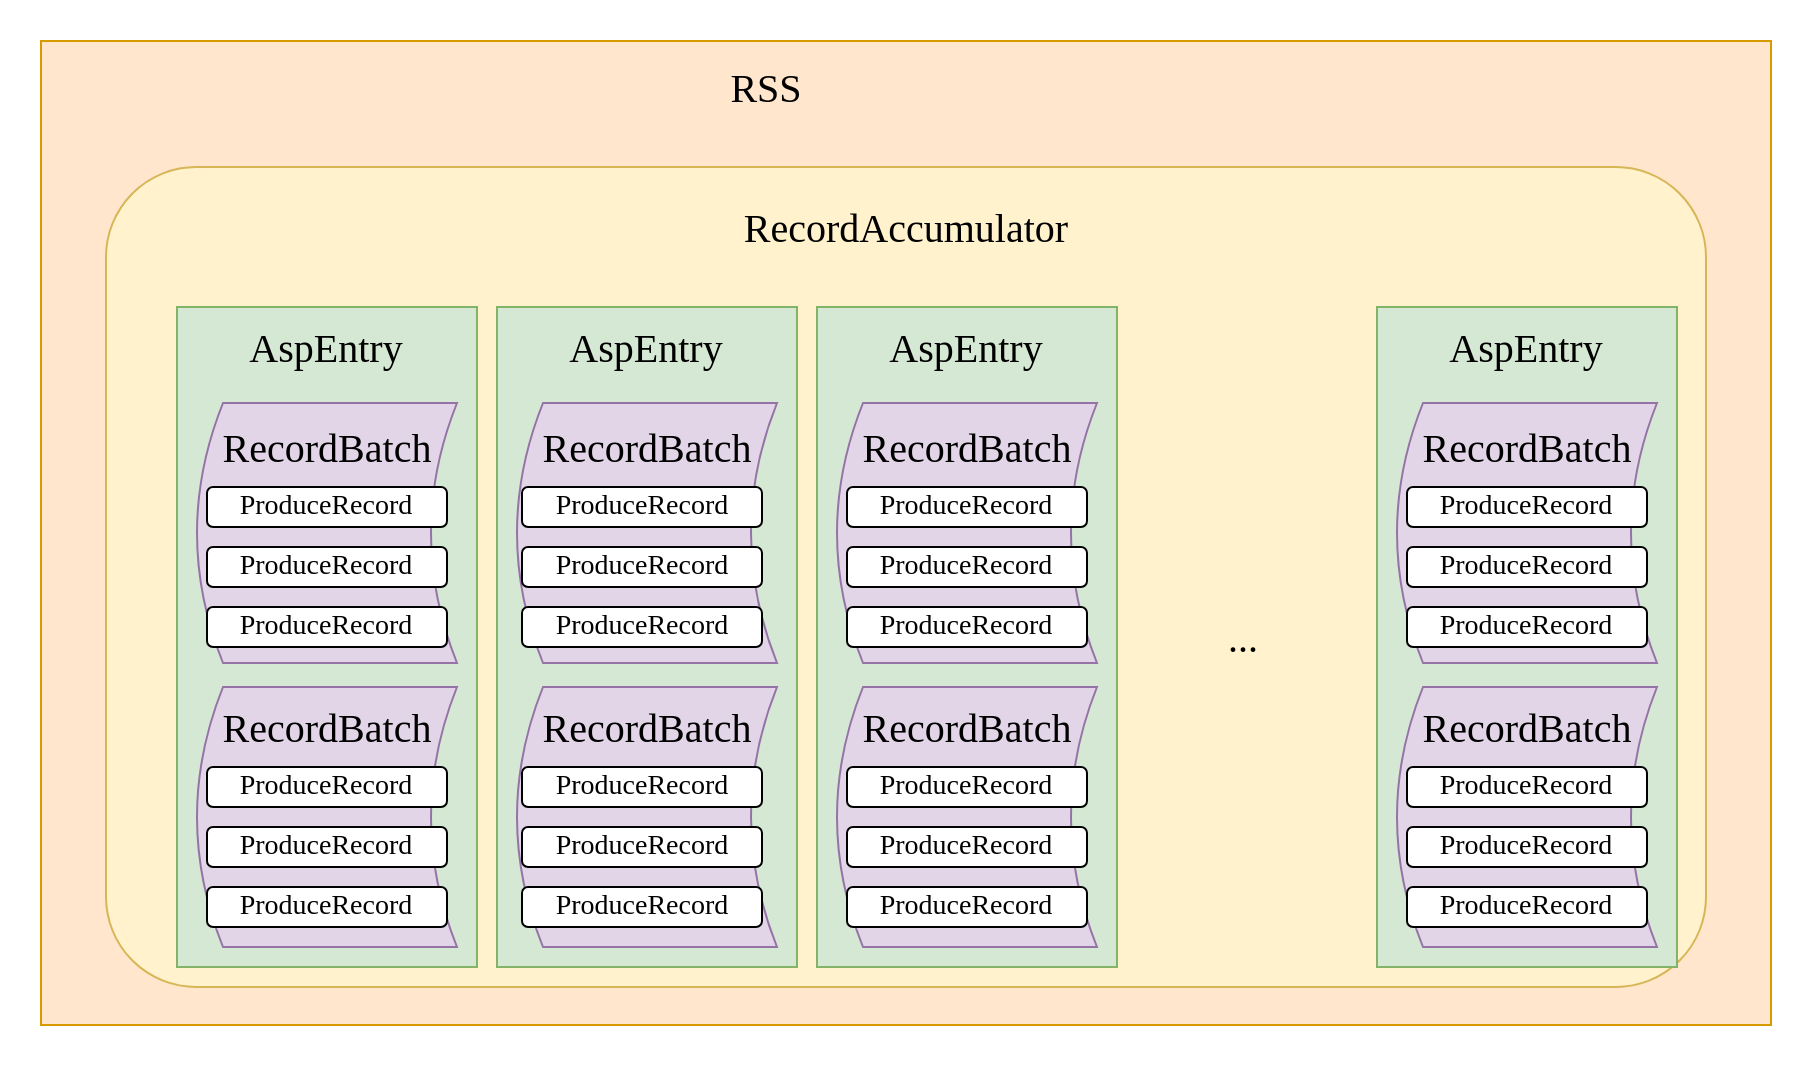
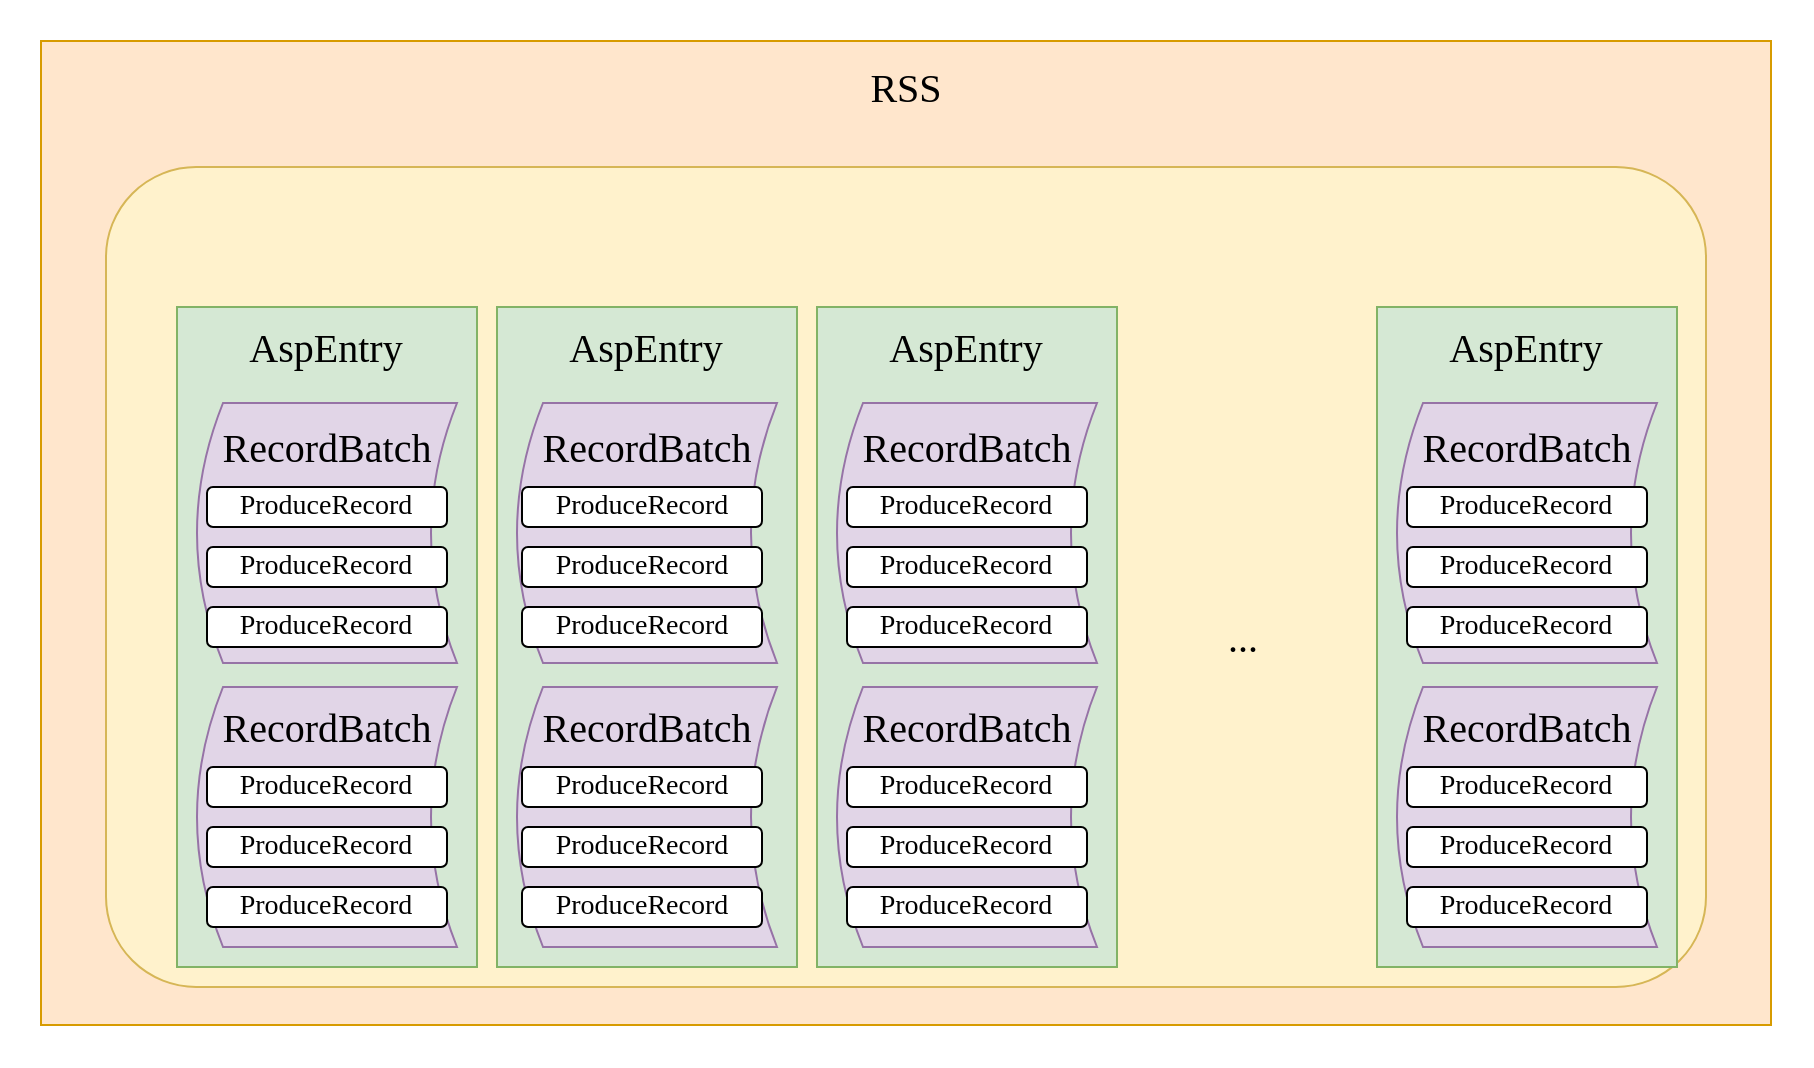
node "RSS": moved (766, 87) -> (906, 87)
node "RecordAccumulator": removed
